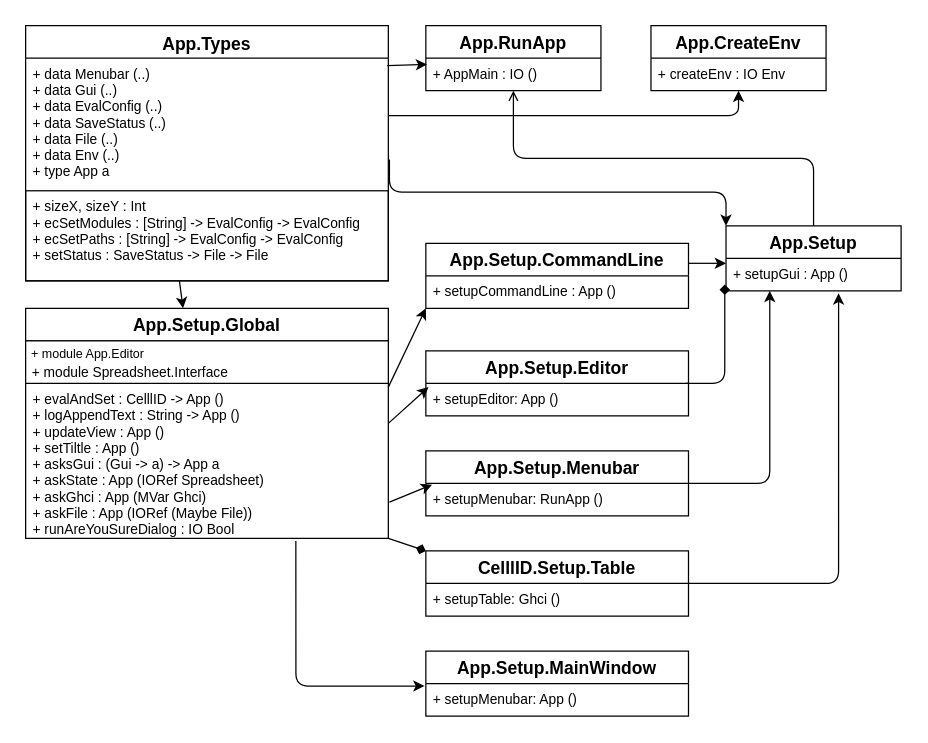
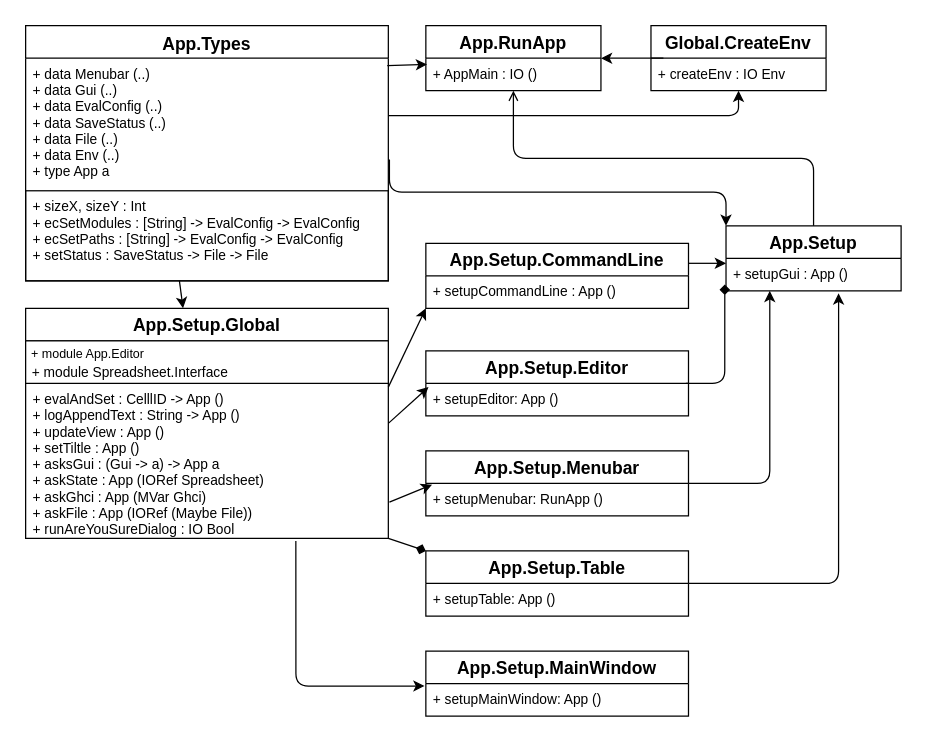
node "App.CreateEnv": label "App.CreateEnv" -> "Global.CreateEnv"
edge "+ createEnv : IO Env" -> "App.RunApp": added
node "CelllID.Setup.Table": label "CelllID.Setup.Table" -> "App.Setup.Table"
node "+ setupTable: Ghci ()": label "+ setupTable: Ghci ()" -> "+ setupTable: App ()"
node "+ setupMenubar: App ()": label "+ setupMenubar: App ()" -> "+ setupMainWindow: App ()"
